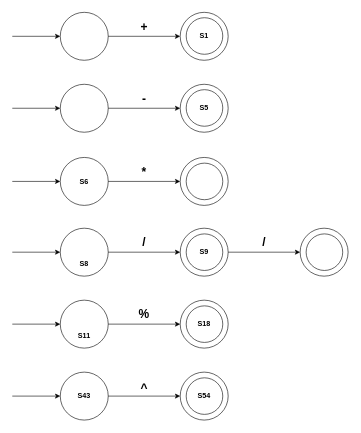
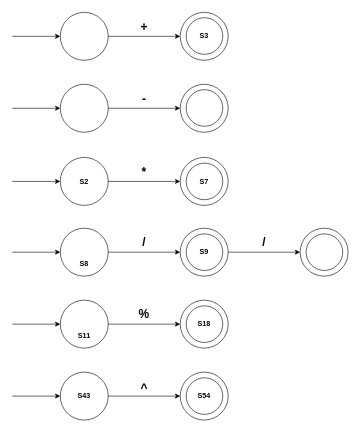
node "S1": label "S1" -> "S3"
node "S5": removed
node "S6": label "S6" -> "S2"
node "S7": added
